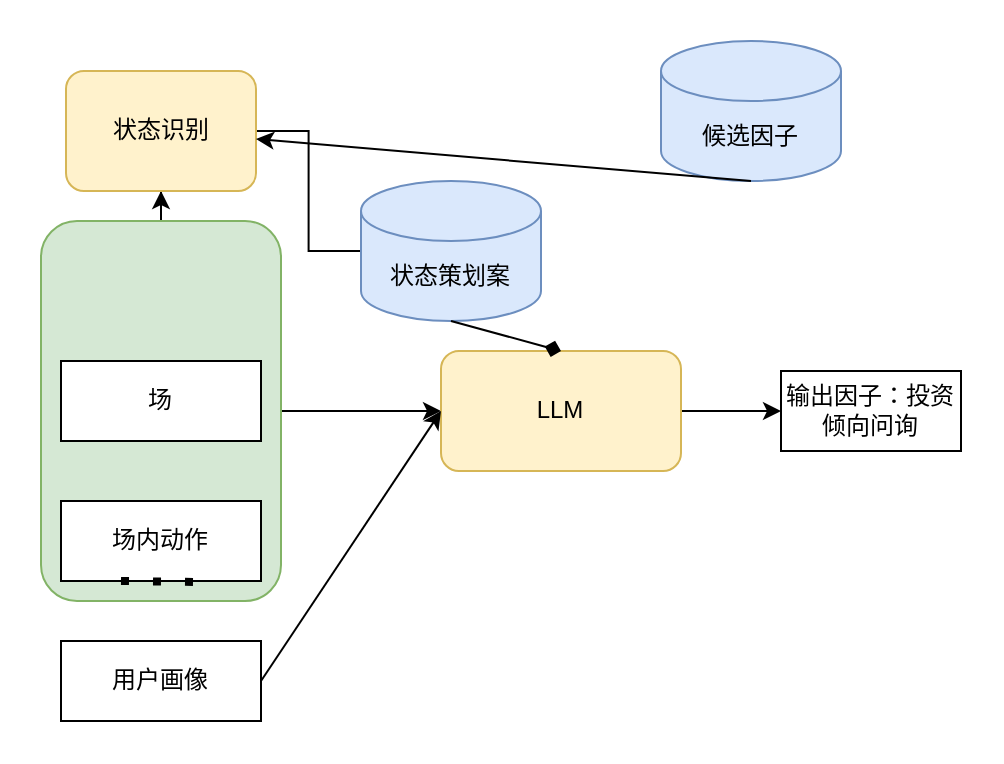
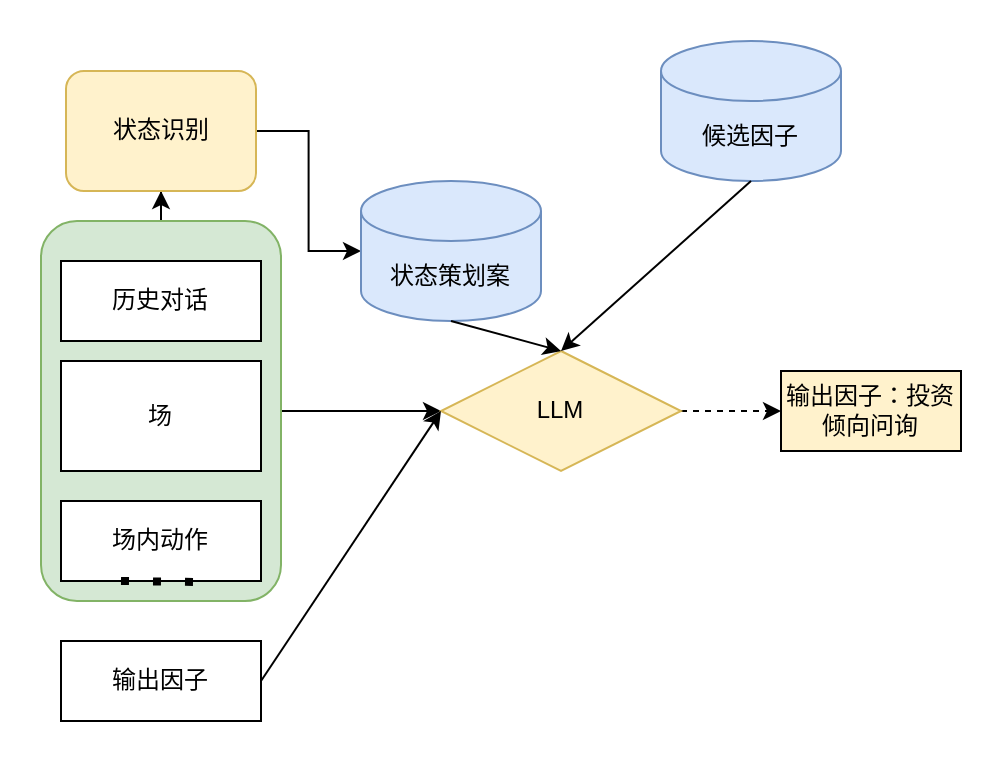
edge "候选因子" -> "状态识别": now "候选因子" -> "LLM"
edge "状态识别" -- "状态策划案": arrowhead none -> classic
node "历史对话": added
edge "状态策划案" -> "LLM": arrowhead diamond -> classic
node "场": size 200x80 -> 200x110
node "LLM": shape rounded rectangle -> diamond
edge "LLM" -> "输出因子：投资倾向问询": style solid -> dashed
node "输出因子：投资倾向问询": fillcolor #ffffff -> #fff2cc
node "用户画像": label "用户画像" -> "输出因子"
